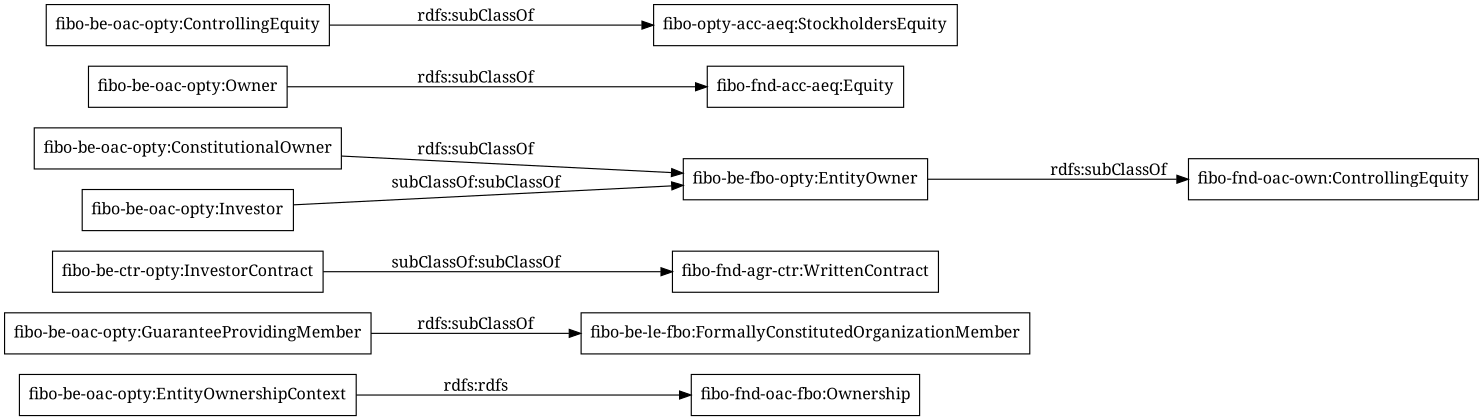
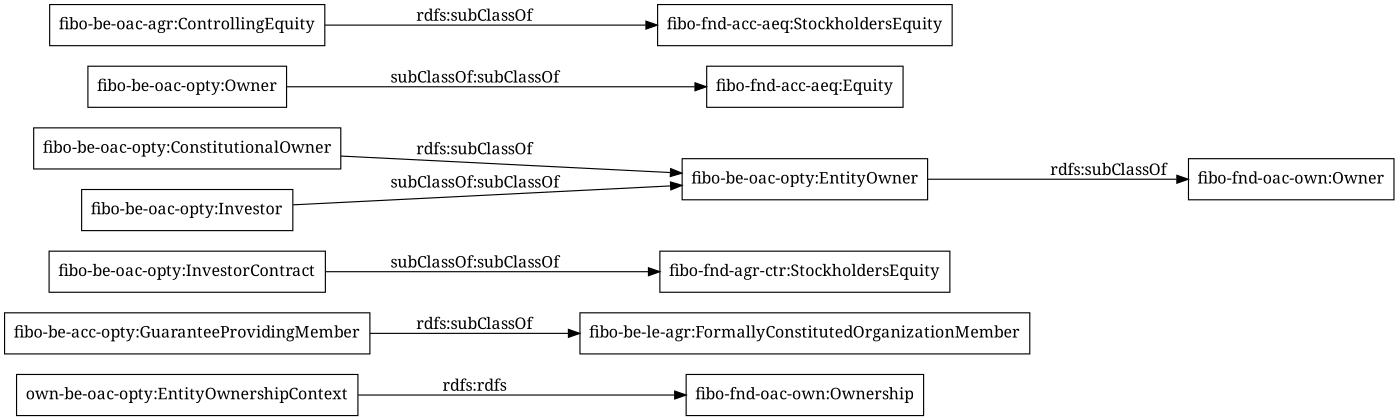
node "fibo-be-oac-opty:ControllingEquity": label "fibo-be-oac-opty:ControllingEquity" -> "fibo-be-oac-agr:ControllingEquity"
node "fibo-opty-acc-aeq:StockholdersEquity": label "fibo-opty-acc-aeq:StockholdersEquity" -> "fibo-fnd-acc-aeq:StockholdersEquity"
edge "fibo-be-oac-opty:Owner" -> "fibo-fnd-acc-aeq:Equity": label "rdfs:subClassOf" -> "subClassOf:subClassOf"
node "fibo-be-fbo-opty:EntityOwner": label "fibo-be-fbo-opty:EntityOwner" -> "fibo-be-oac-opty:EntityOwner"
node "fibo-fnd-oac-own:ControllingEquity": label "fibo-fnd-oac-own:ControllingEquity" -> "fibo-fnd-oac-own:Owner"
node "fibo-be-ctr-opty:InvestorContract": label "fibo-be-ctr-opty:InvestorContract" -> "fibo-be-oac-opty:InvestorContract"
node "fibo-fnd-agr-ctr:WrittenContract": label "fibo-fnd-agr-ctr:WrittenContract" -> "fibo-fnd-agr-ctr:StockholdersEquity"
node "fibo-be-oac-opty:GuaranteeProvidingMember": label "fibo-be-oac-opty:GuaranteeProvidingMember" -> "fibo-be-acc-opty:GuaranteeProvidingMember"
node "fibo-be-le-fbo:FormallyConstitutedOrganizationMember": label "fibo-be-le-fbo:FormallyConstitutedOrganizationMember" -> "fibo-be-le-agr:FormallyConstitutedOrganizationMember"
node "fibo-be-oac-opty:EntityOwnershipContext": label "fibo-be-oac-opty:EntityOwnershipContext" -> "own-be-oac-opty:EntityOwnershipContext"
node "fibo-fnd-oac-fbo:Ownership": label "fibo-fnd-oac-fbo:Ownership" -> "fibo-fnd-oac-own:Ownership"
